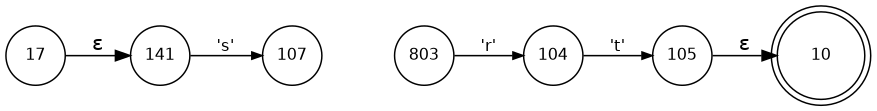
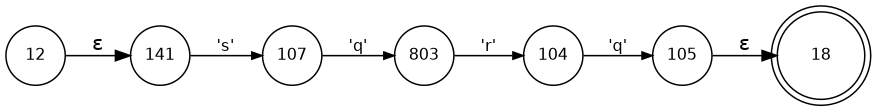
edge "104" -> "105": label "'t'" -> "'q'"
node "17": label "17" -> "12"
edge "107" -> "803": added, label "'q'"
node "10": label "10" -> "18"
